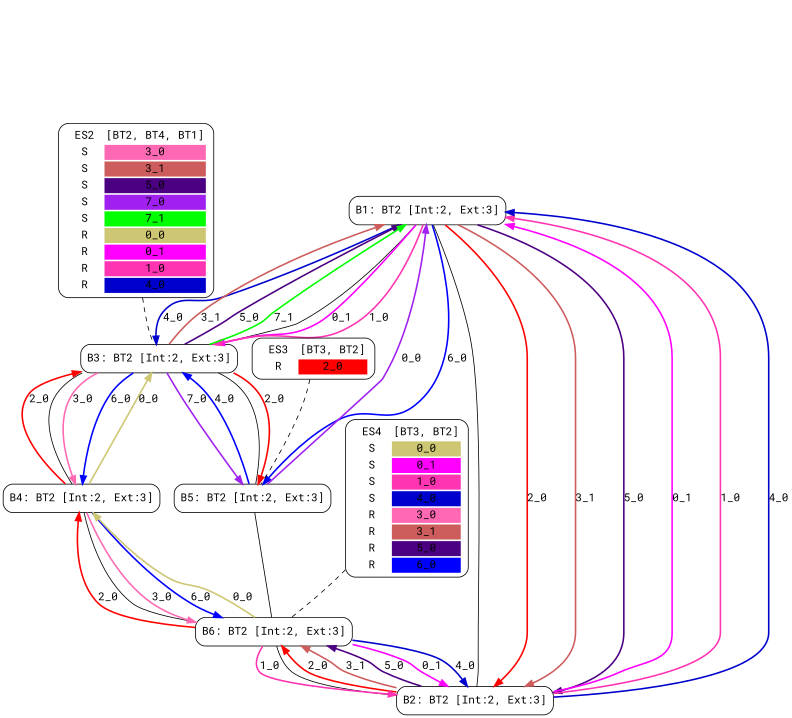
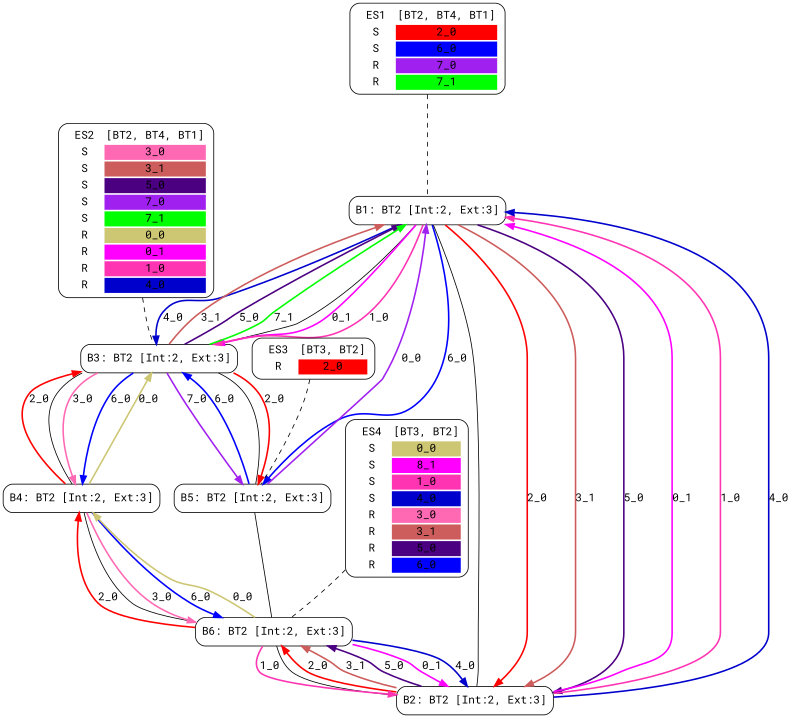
node "ES1": added
edge "B5: BT2 [Int:2, Ext:3]" -> "B3: BT2 [Int:2, Ext:3]": label "4_0" -> "6_0"
node "ES4": text "0_1" -> "8_1"
